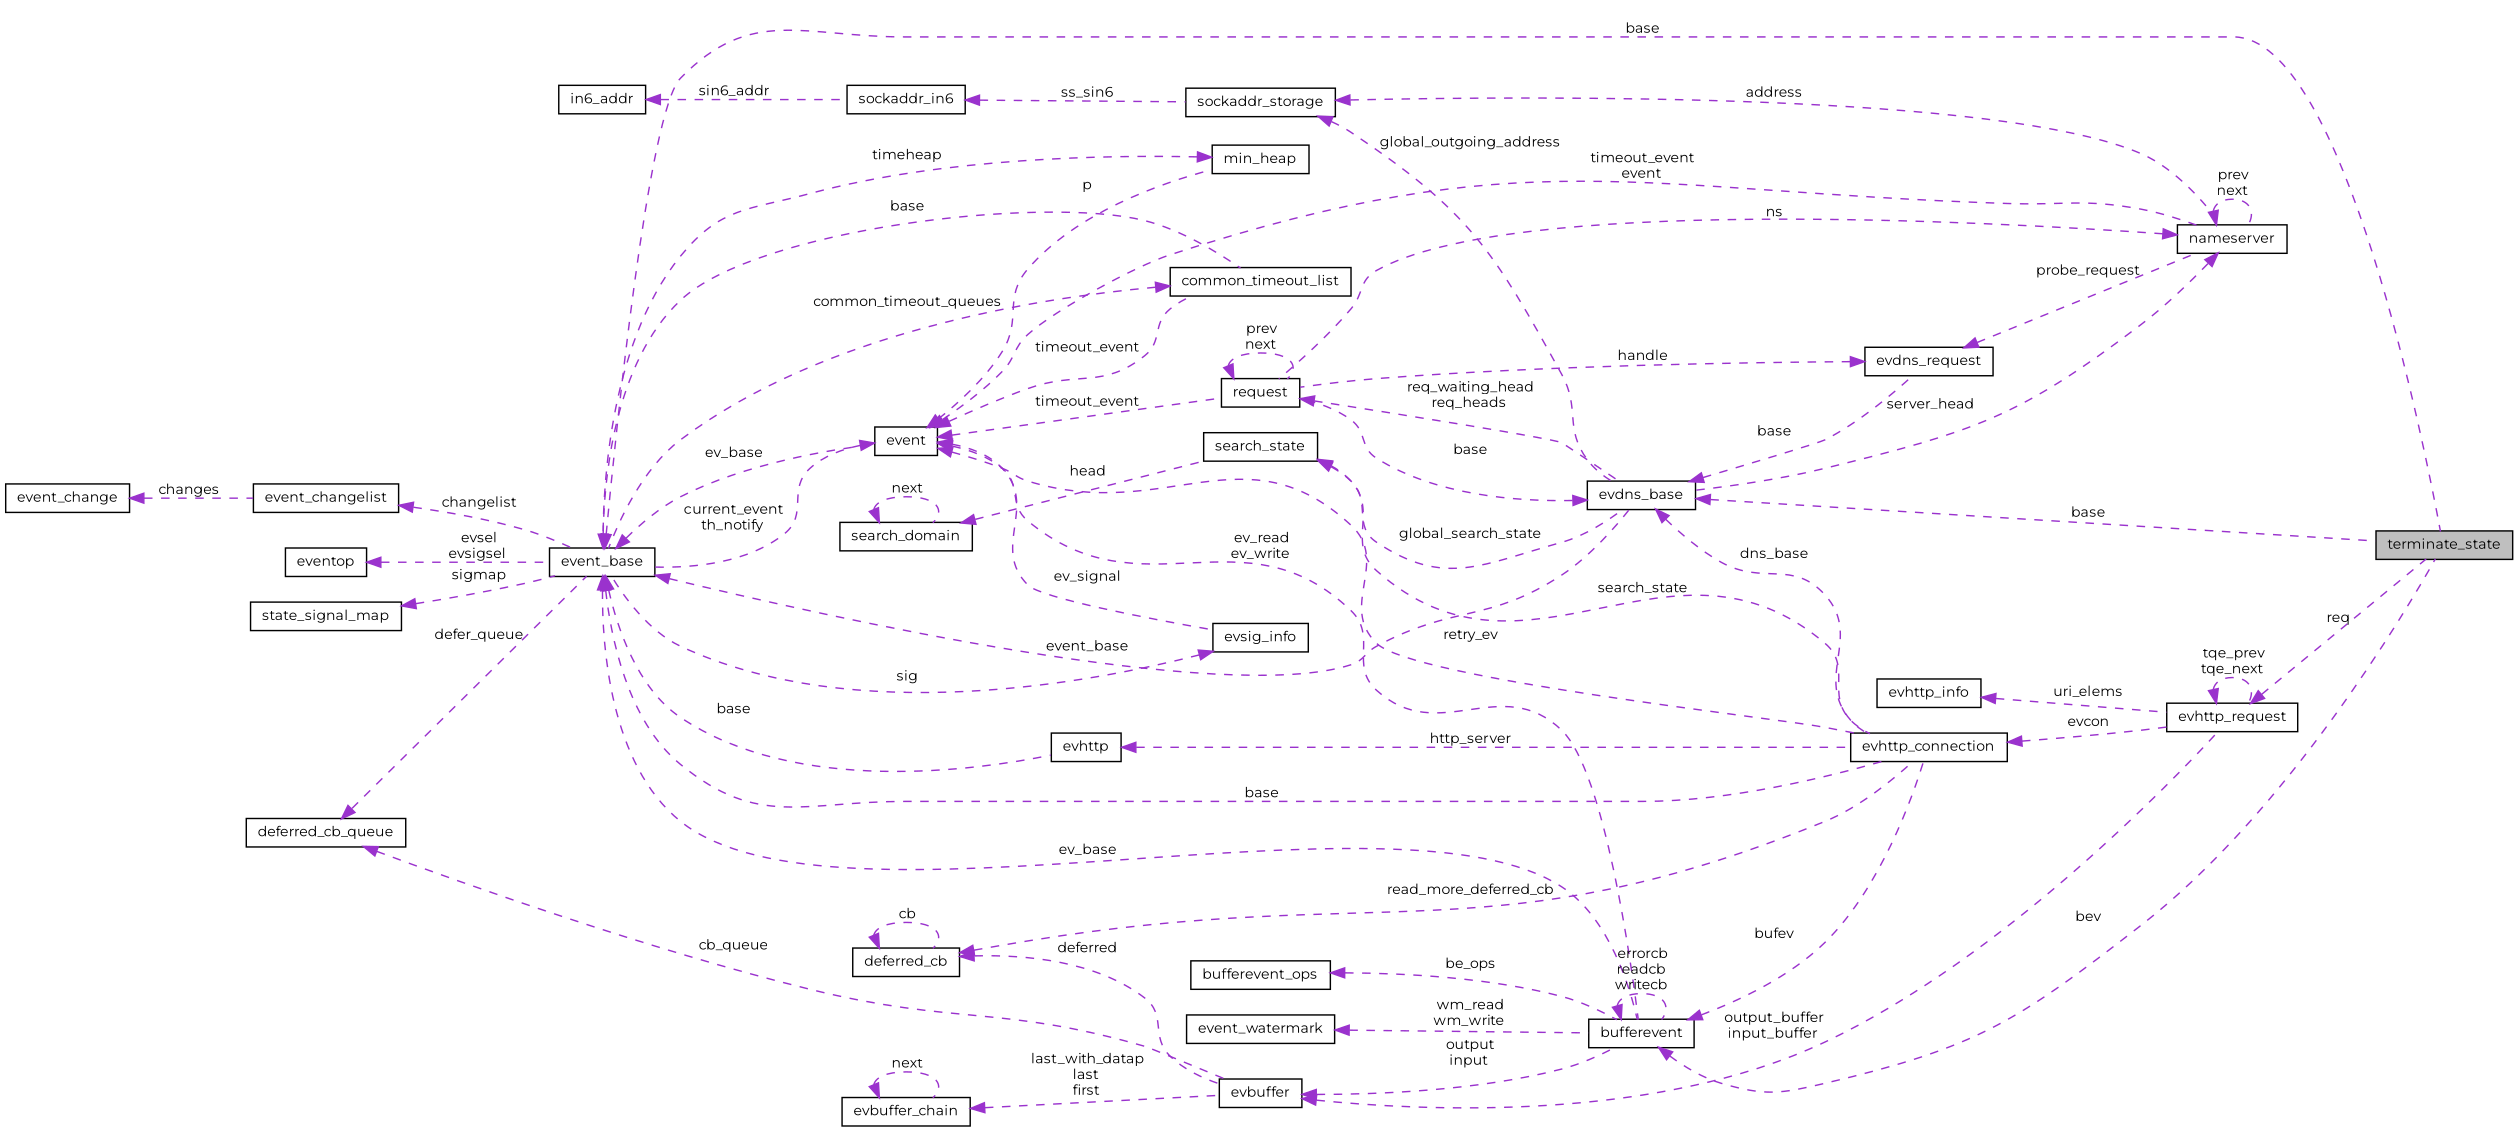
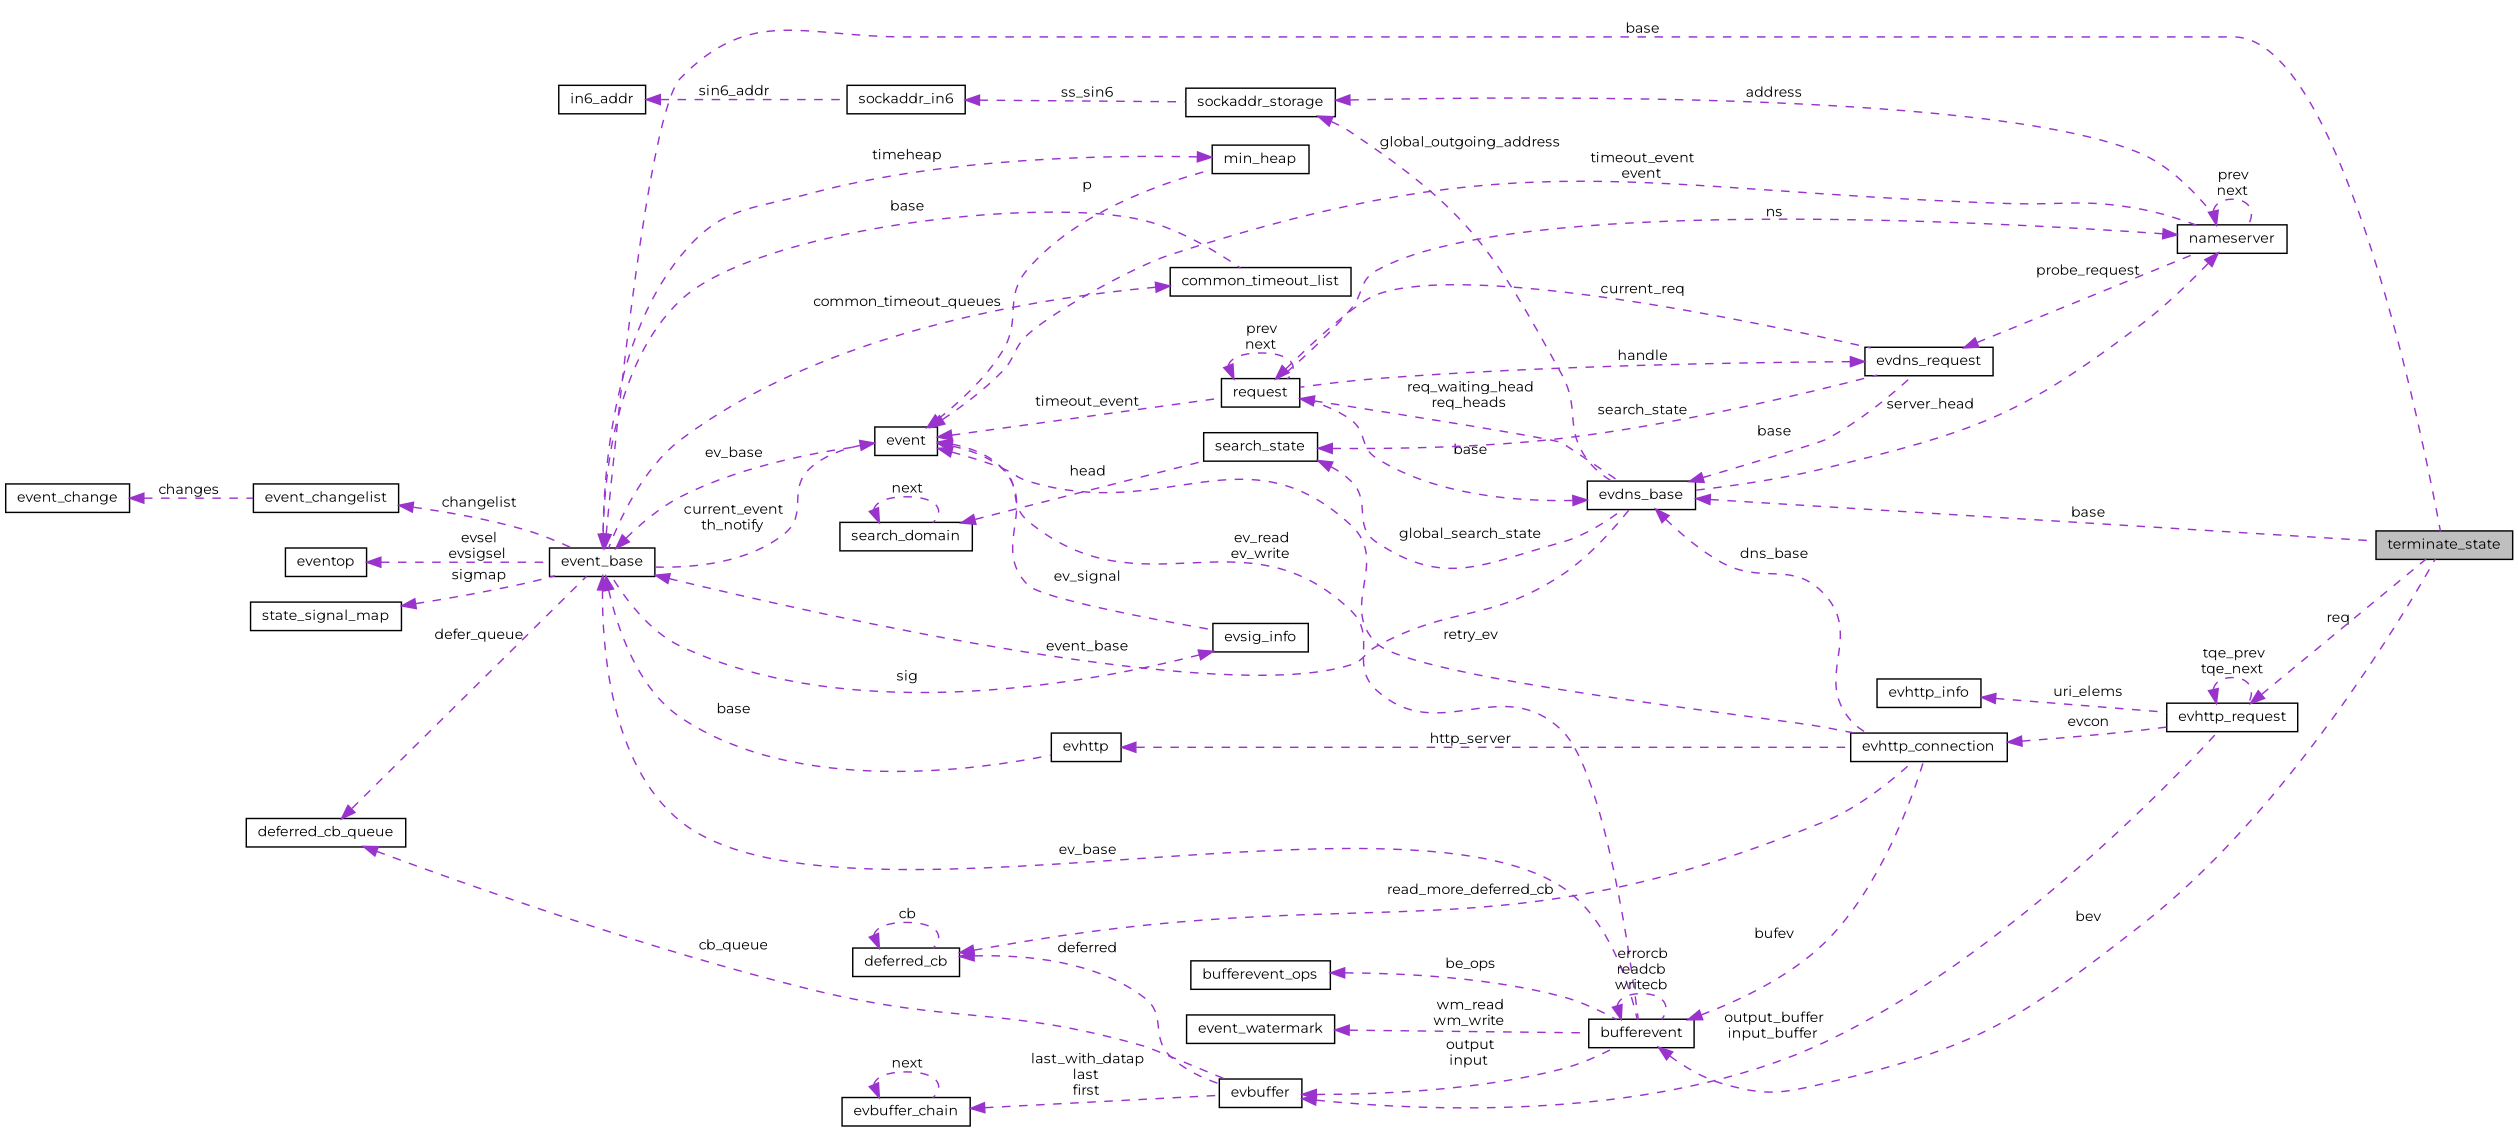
edge "evdns_request" -> "request": added, label "current_req"
edge "common_timeout_list" -> "event": removed, label "timeout_event"
edge "evhttp_connection" -> "search_state": now "evdns_request" -> "search_state"
edge "evhttp_connection" -> "event_base": removed, label "base"
